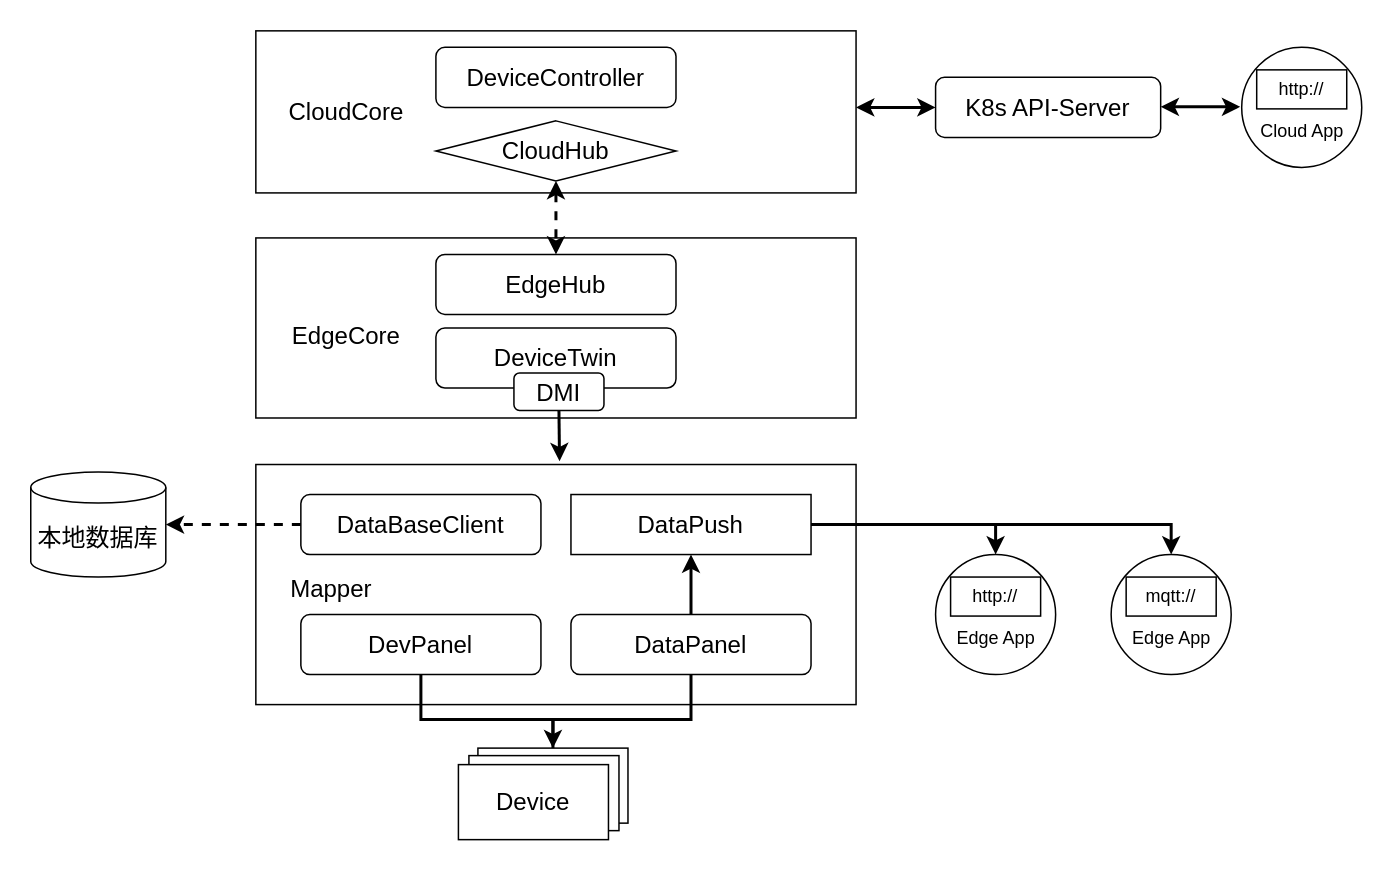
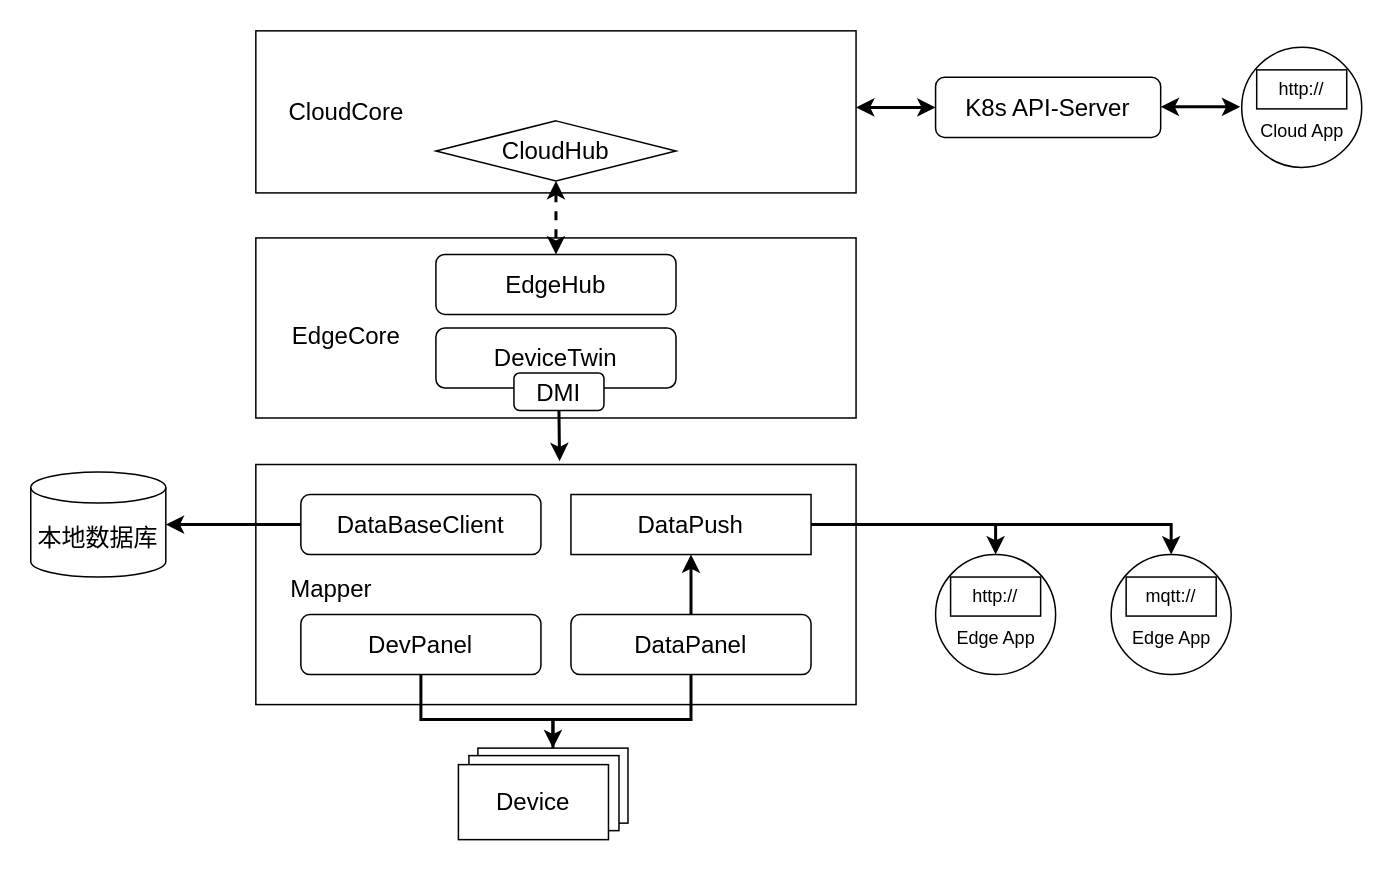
node "DeviceController": removed
edge "DataBaseClient" -> "本地数据库": style dashed -> solid
